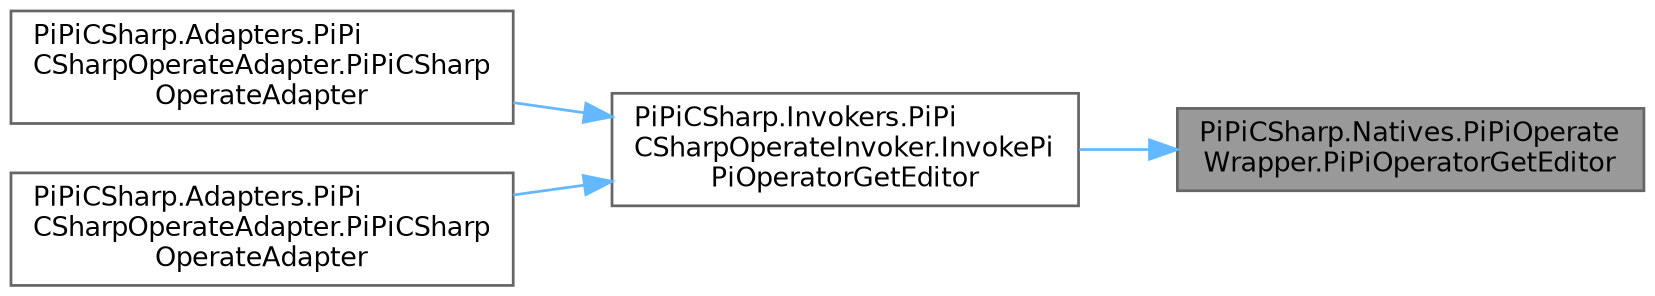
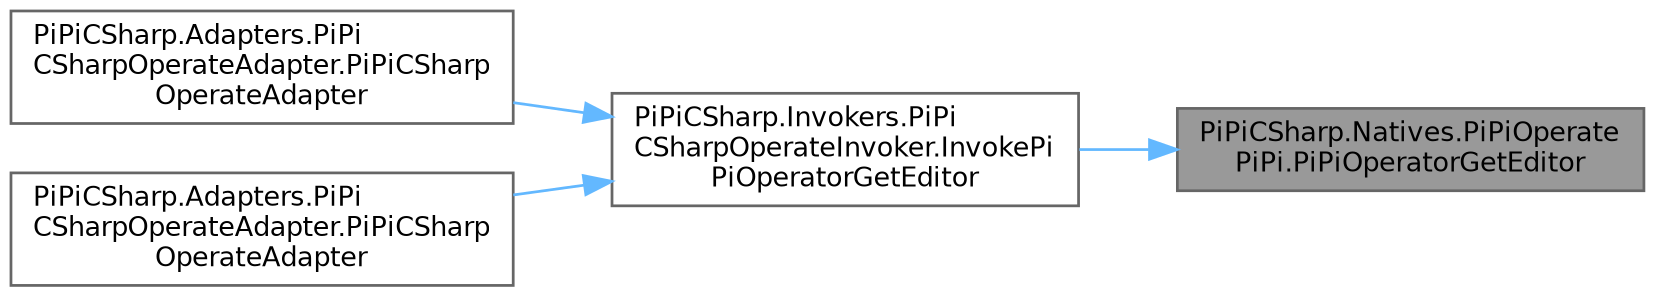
node "PiPiCSharp.Natives.PiPiOperate Wrapper.PiPiOperatorGetEditor": label "PiPiCSharp.Natives.PiPiOperate Wrapper.PiPiOperatorGetEditor" -> "PiPiCSharp.Natives.PiPiOperate PiPi.PiPiOperatorGetEditor"
